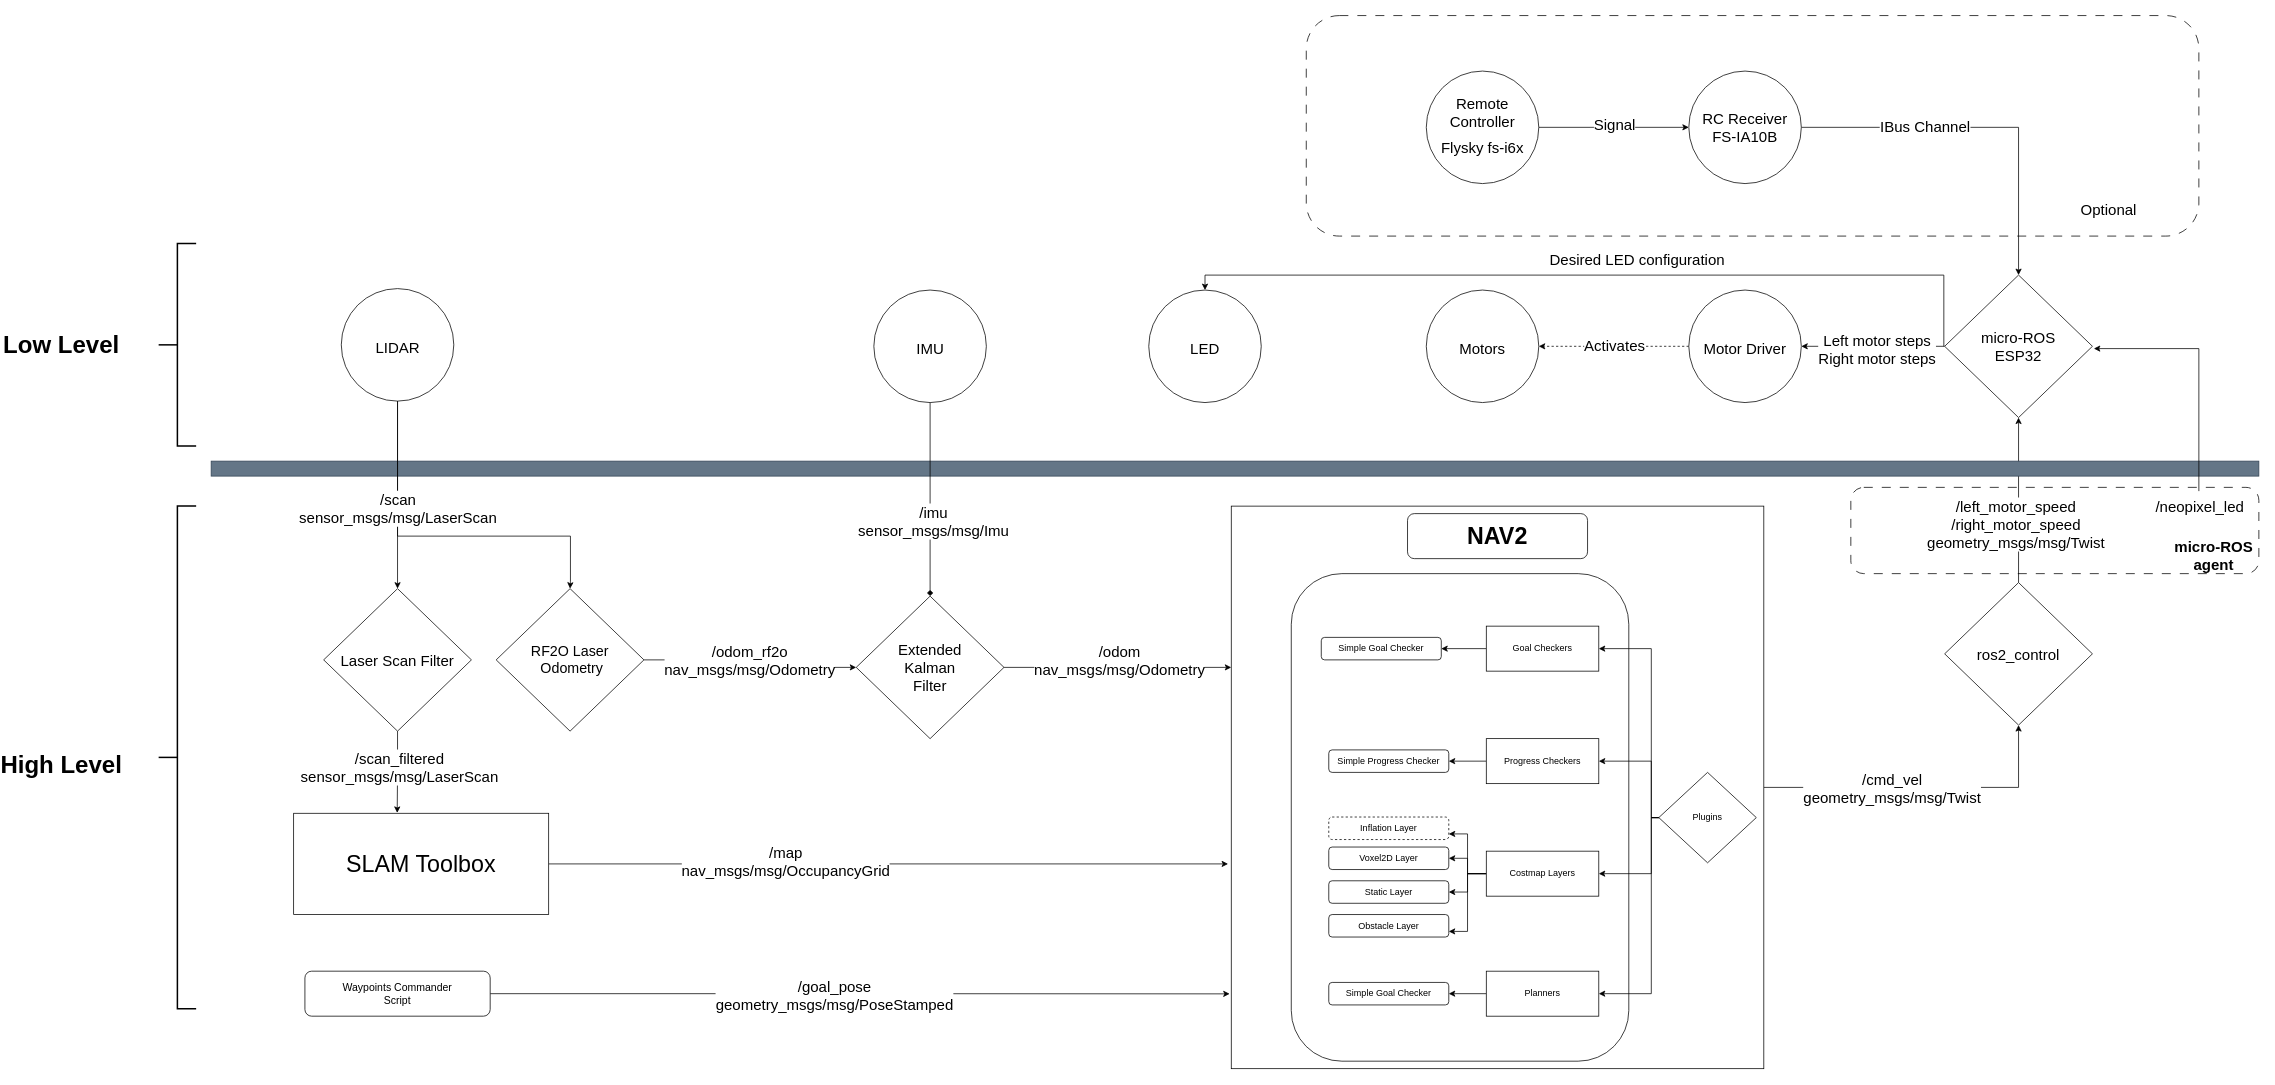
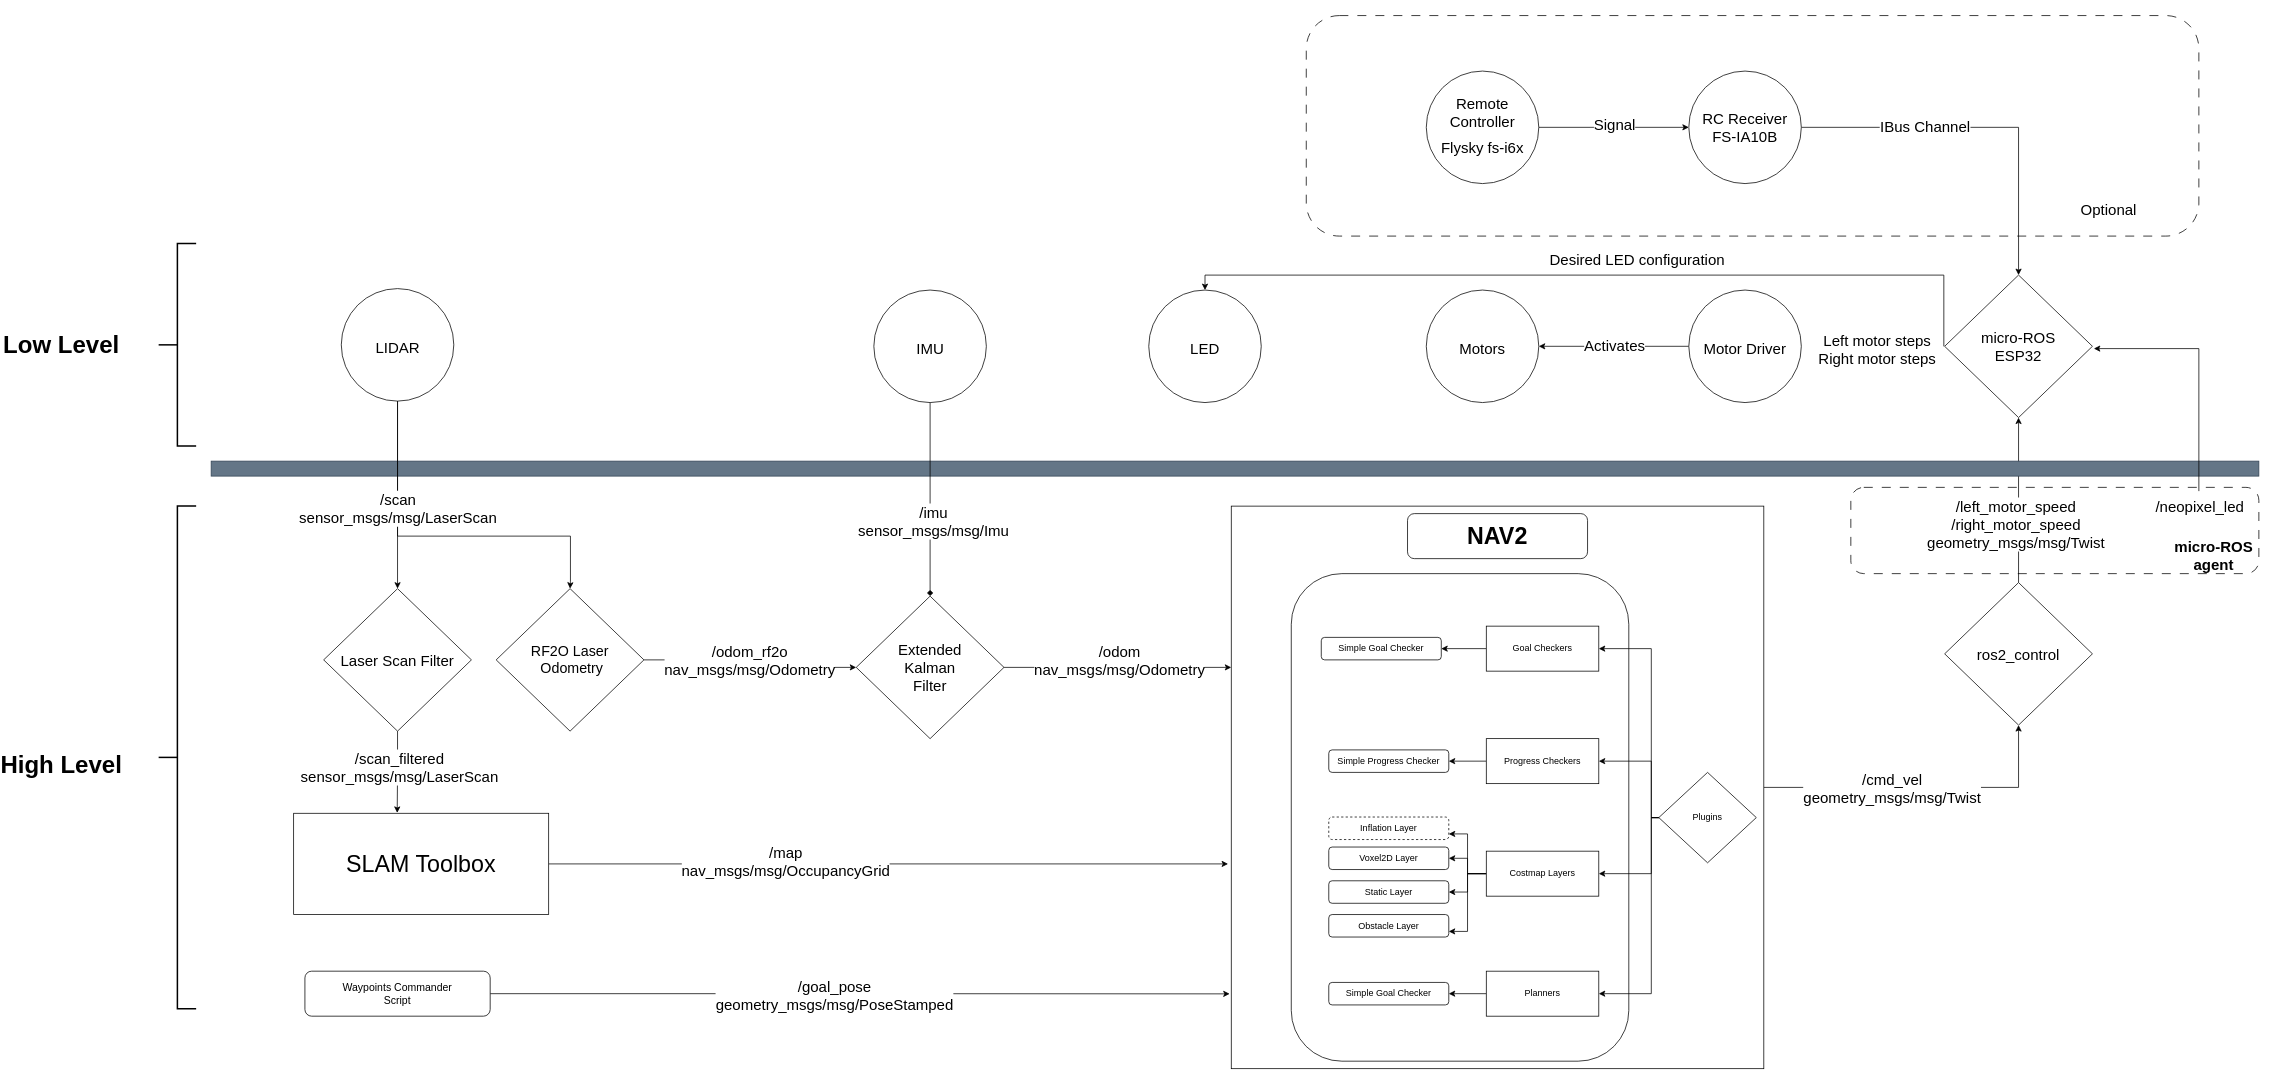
edge "Motor Driver" -> "Motors": style dashed -> solid
edge "micro-ROS ESP32" -> "Motor Driver": removed
